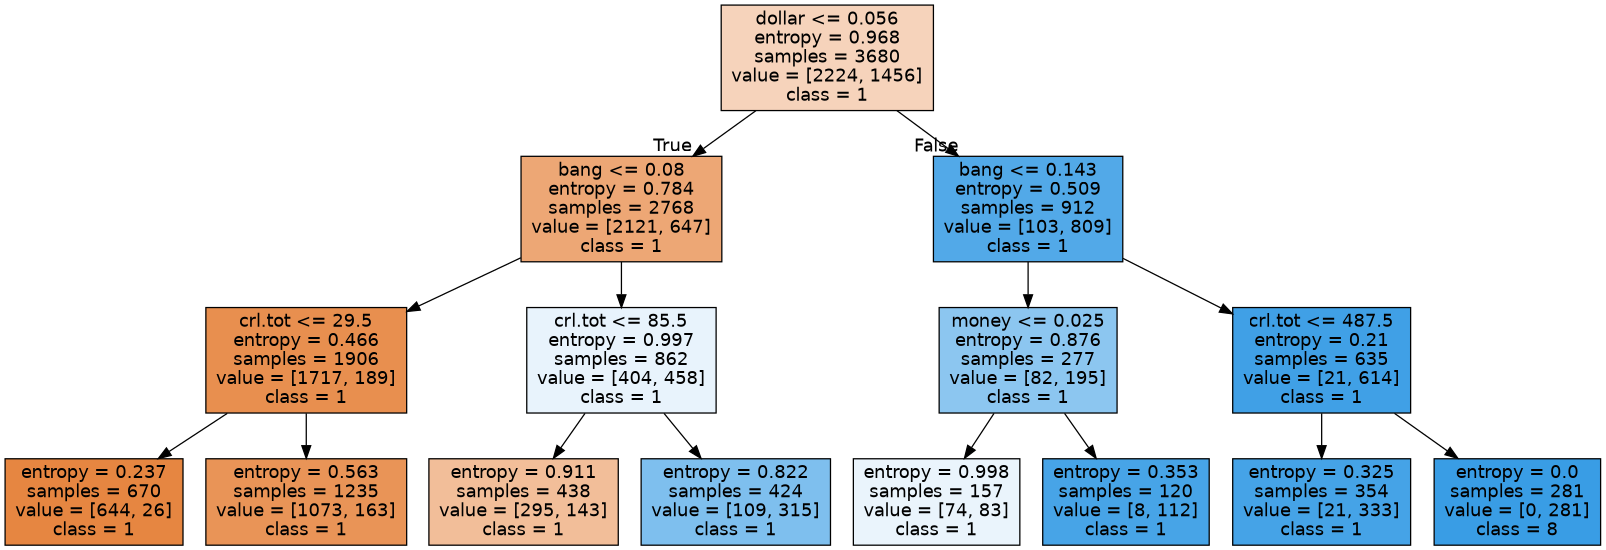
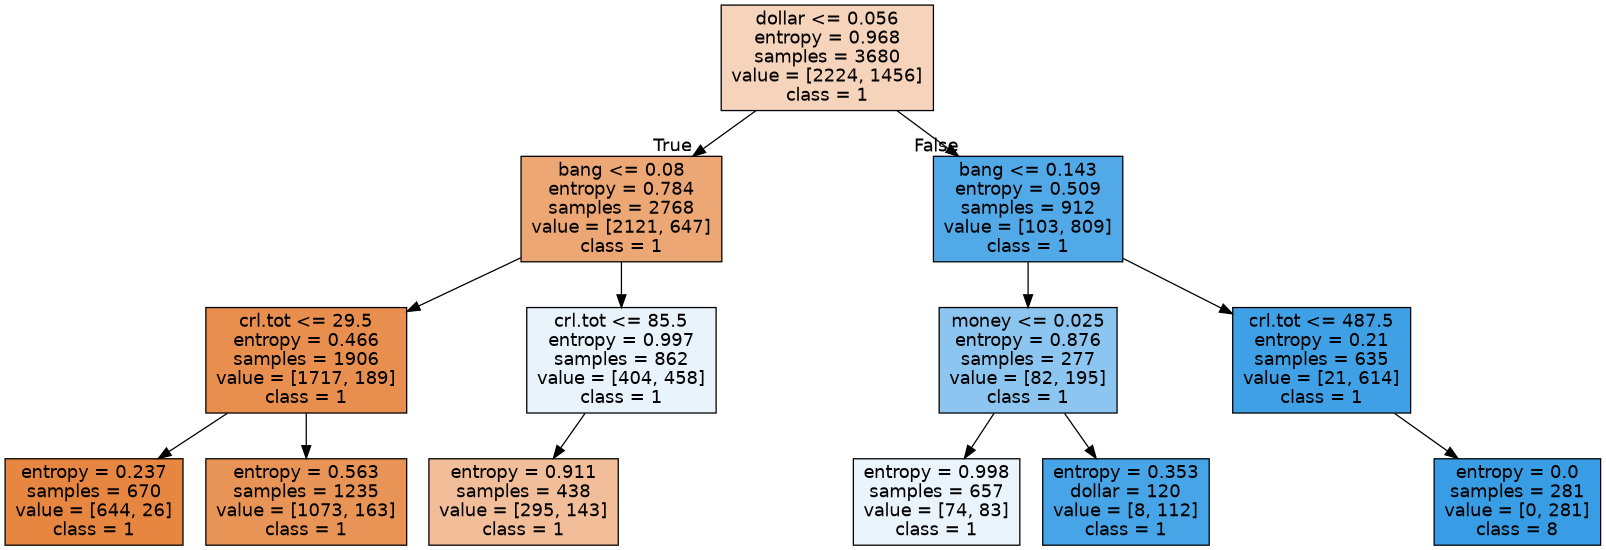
node "entropy = 0.822 samples = 424 value = [109, 315] class = 1": removed
node "entropy = 0.998 samples = 157 value = [74, 83] class = 1": label "entropy = 0.998 samples = 157 value = [74, 83] class = 1" -> "entropy = 0.998 samples = 657 value = [74, 83] class = 1"
node "entropy = 0.353 samples = 120 value = [8, 112] class = 1": label "entropy = 0.353 samples = 120 value = [8, 112] class = 1" -> "entropy = 0.353 dollar = 120 value = [8, 112] class = 1"
node "entropy = 0.325 samples = 354 value = [21, 333] class = 1": removed
